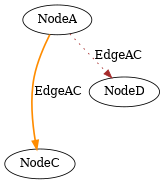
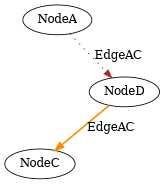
edge "NodeA" -> "NodeC": now "NodeD" -> "NodeC"
